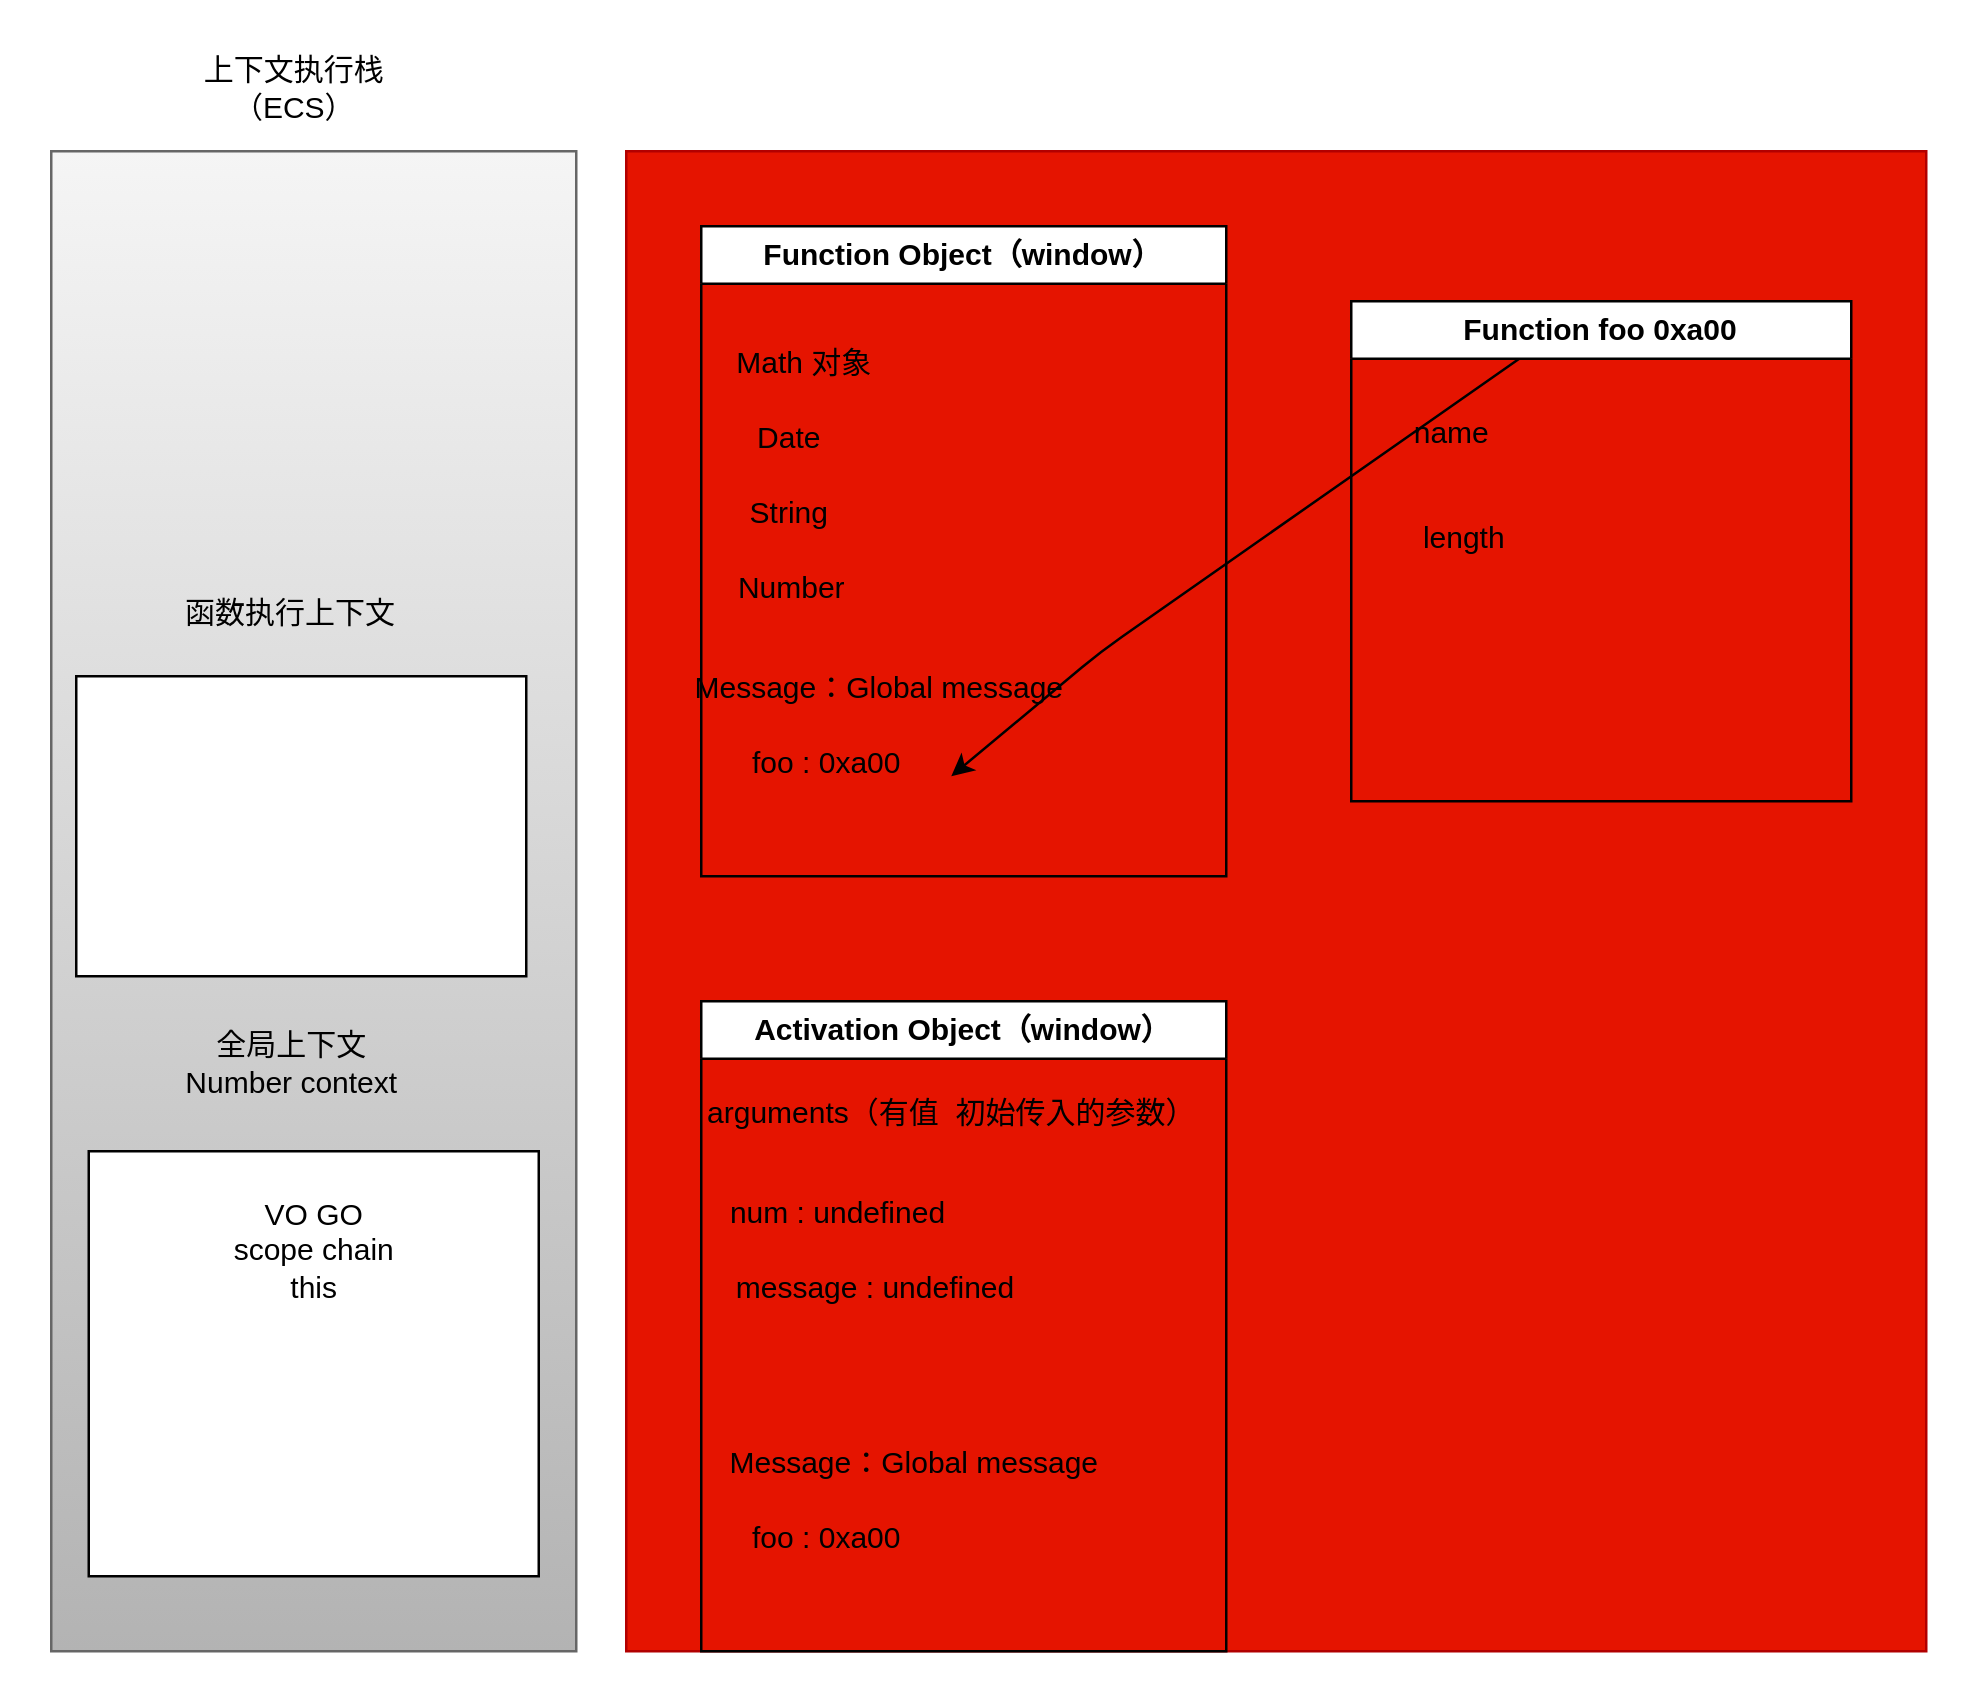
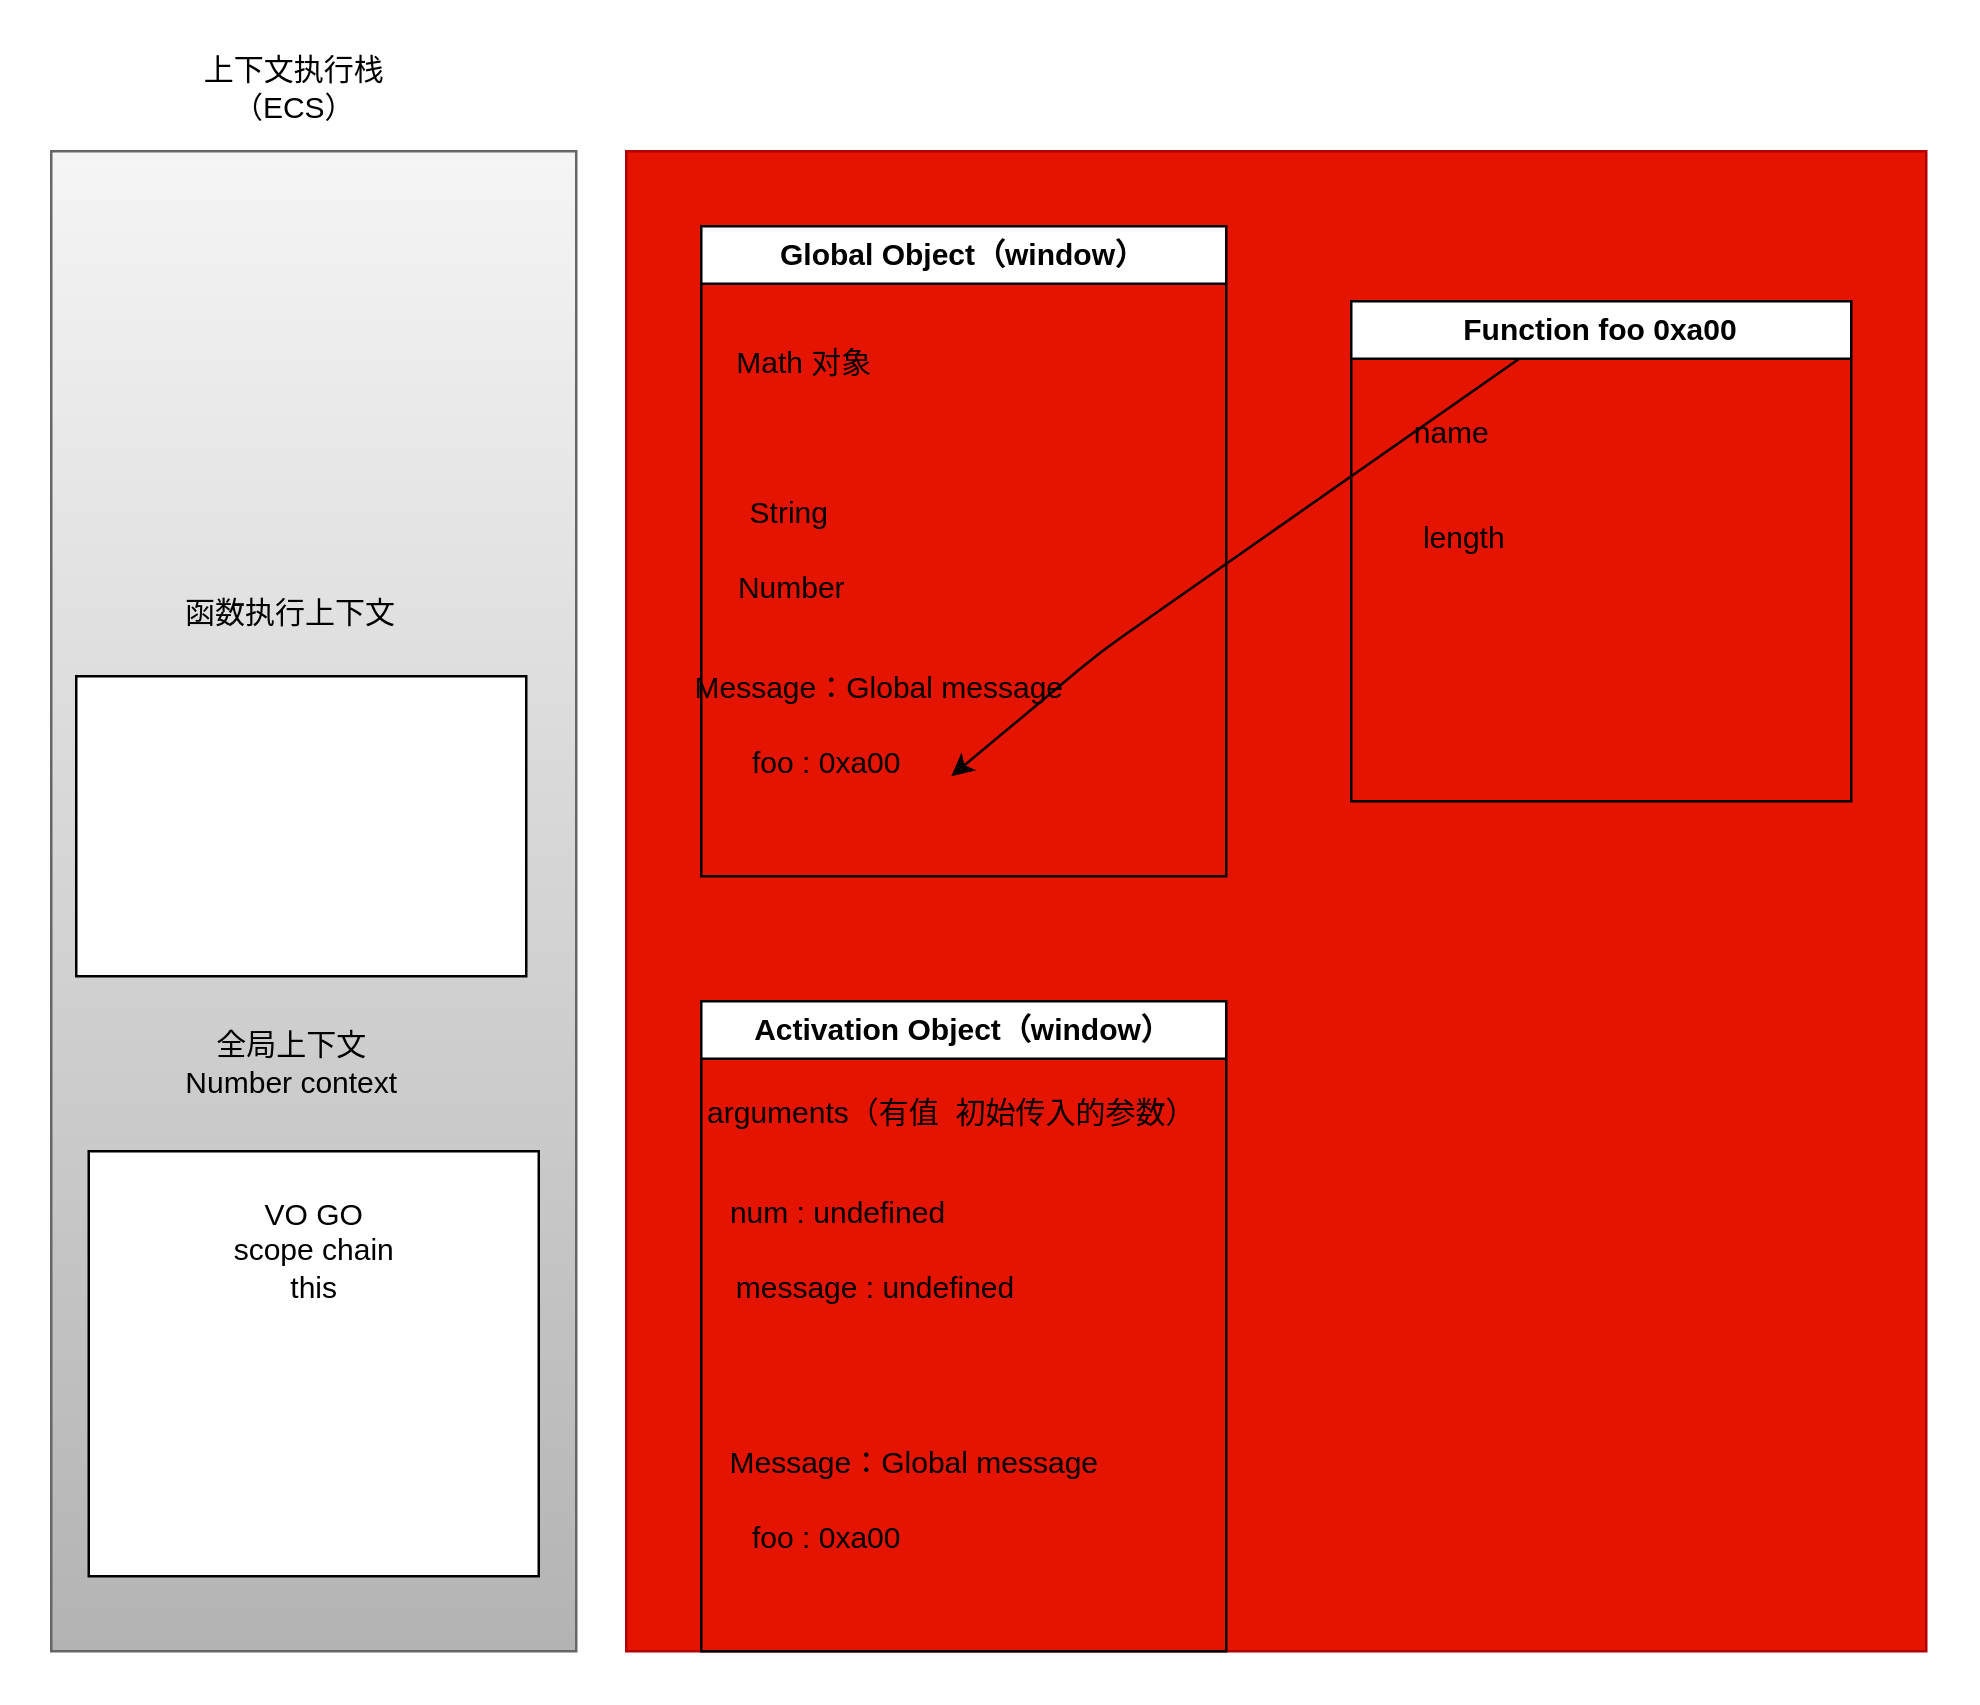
node "Function Object（window）": label "Function Object（window）" -> "Global Object（window）"
node "Date": removed
